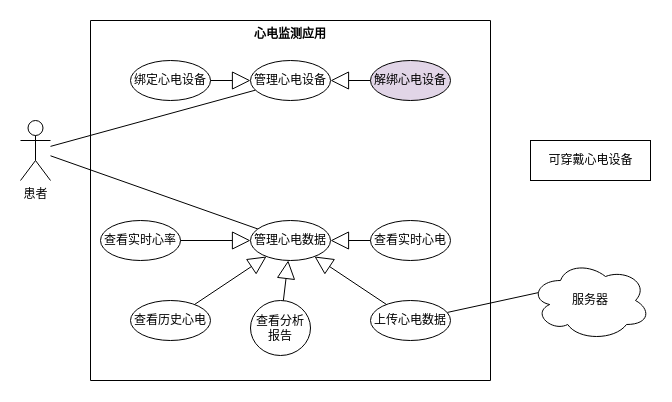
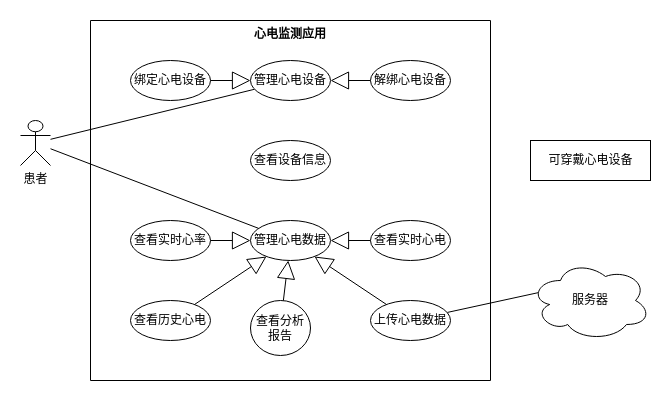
node "解绑心电设备": fillcolor #e1d5e7 -> #ffffff
node "患者": size 30x60 -> 30x45
node "查看设备信息": added
node "查看实时心率": moved (141, 241) -> (171, 241)
